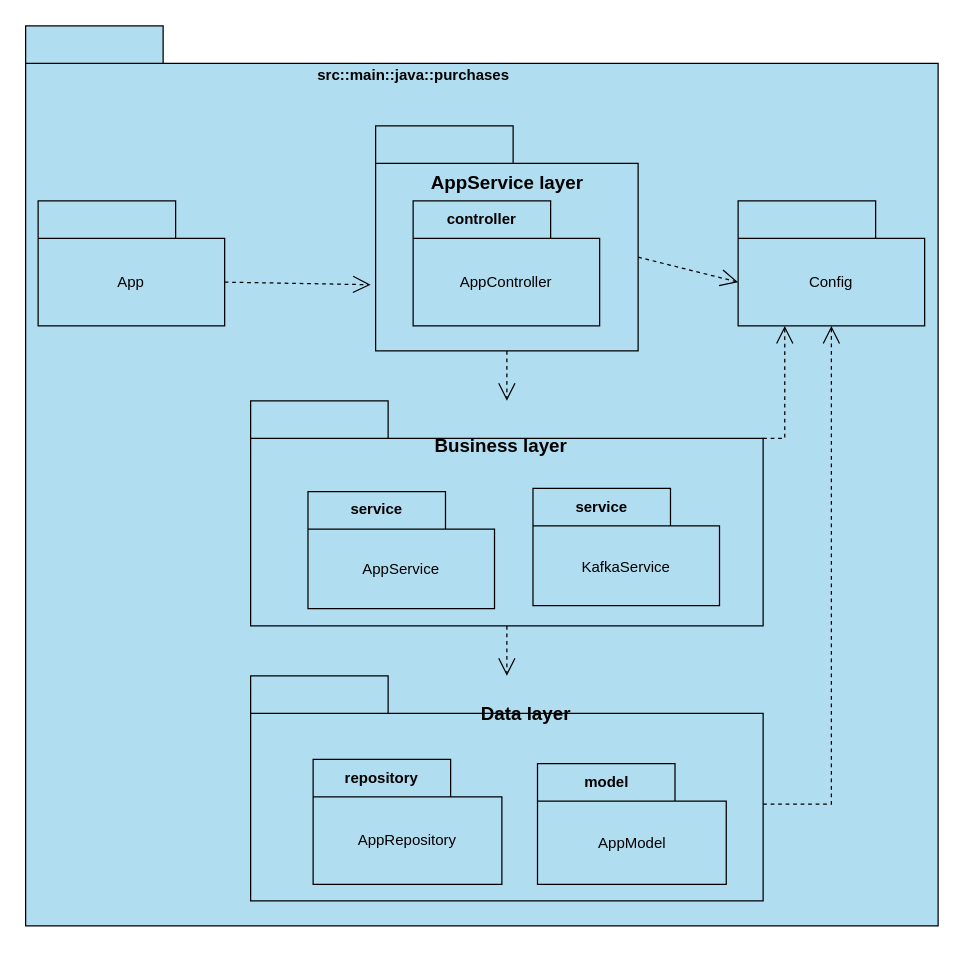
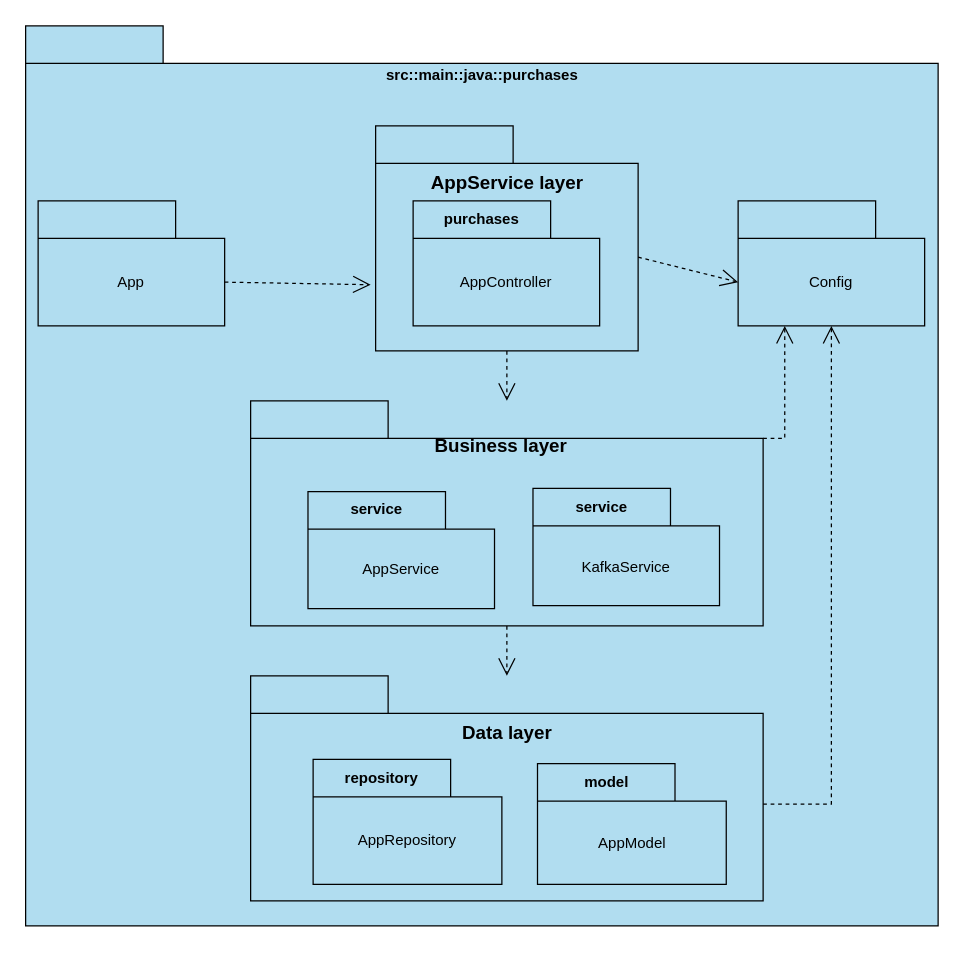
node "src::main::java::purchases": moved (413, 76) -> (482, 76)
node "controller": label "controller" -> "purchases"
node "Data layer": moved (526, 713) -> (507, 732)
